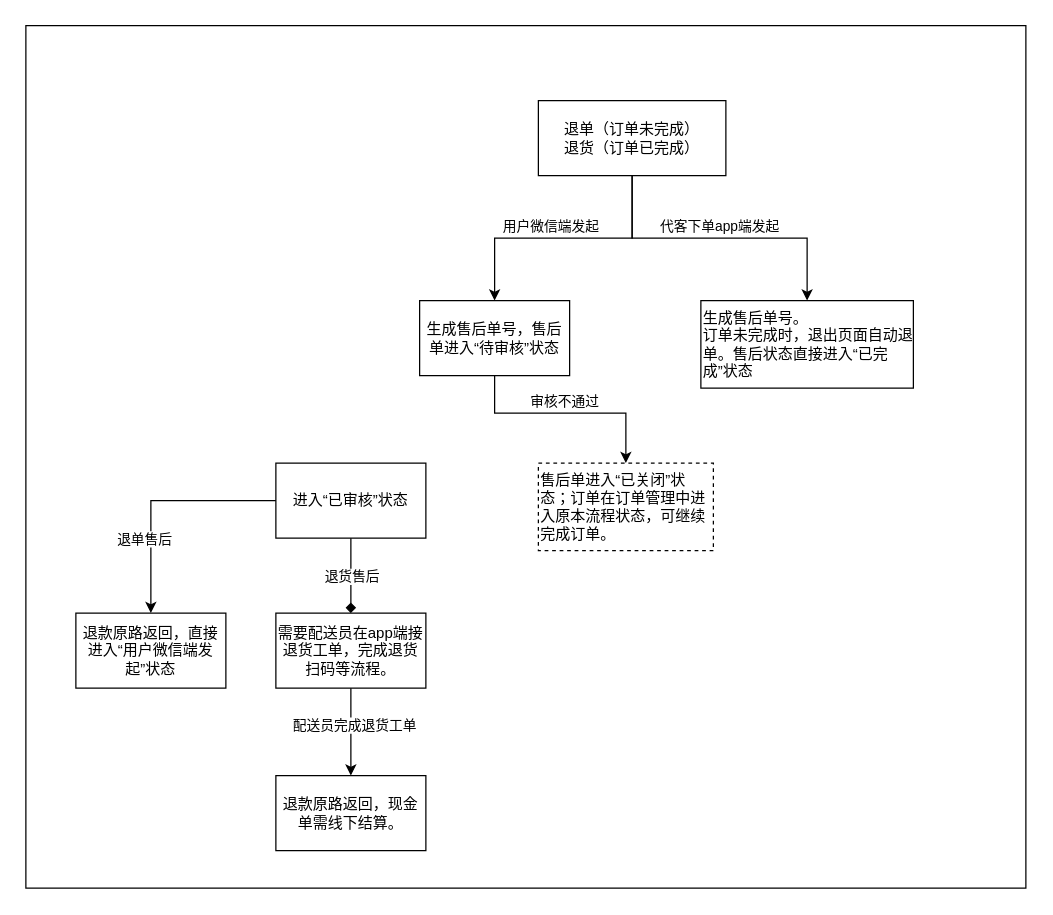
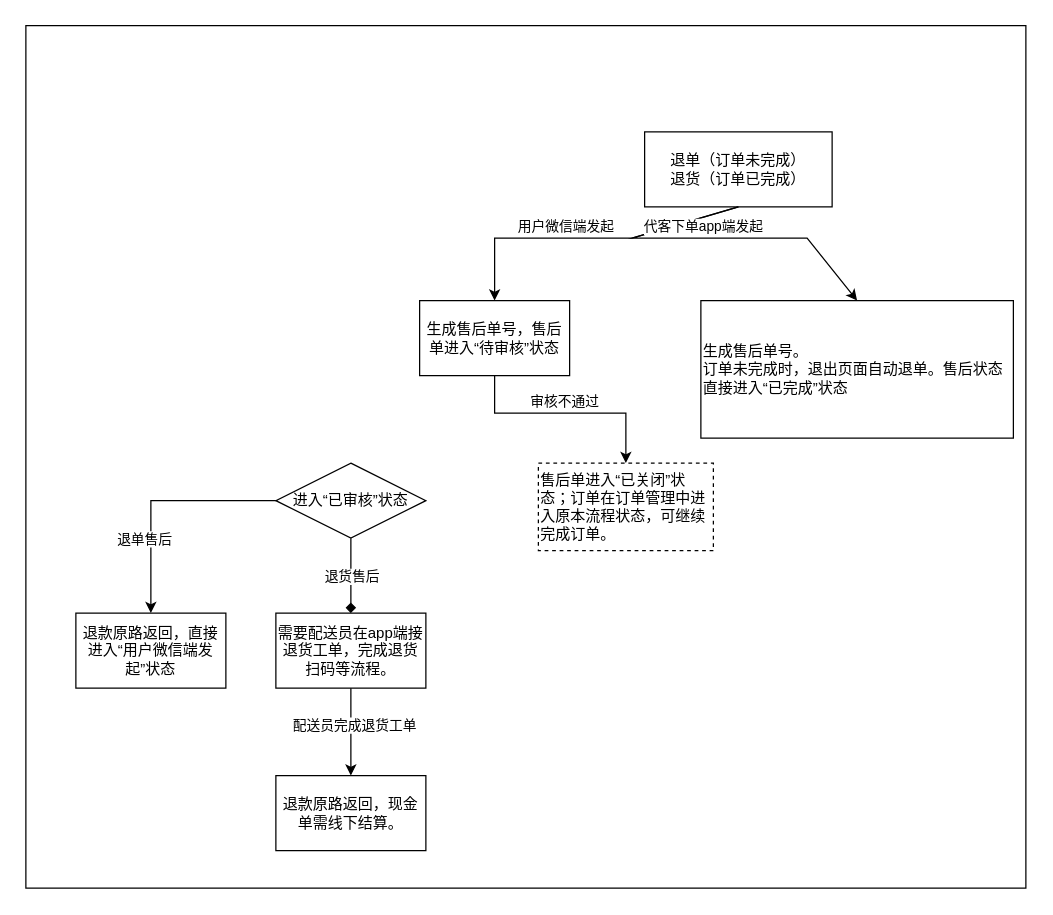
node "退单（订单未完成） 退货（订单已完成）": moved (632, 138) -> (738, 169)
node "生成售后单号。 订单未完成时，退出页面自动退单。售后状态直接进入“已完成”状态": size 213x88 -> 313x138
node "进入“已审核”状态": shape rectangle -> diamond
